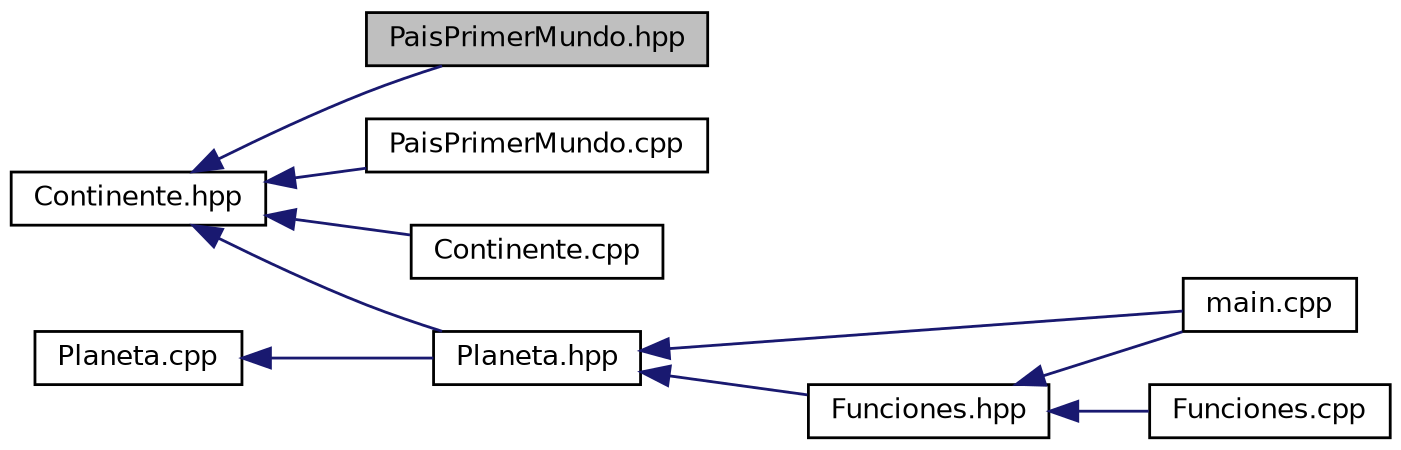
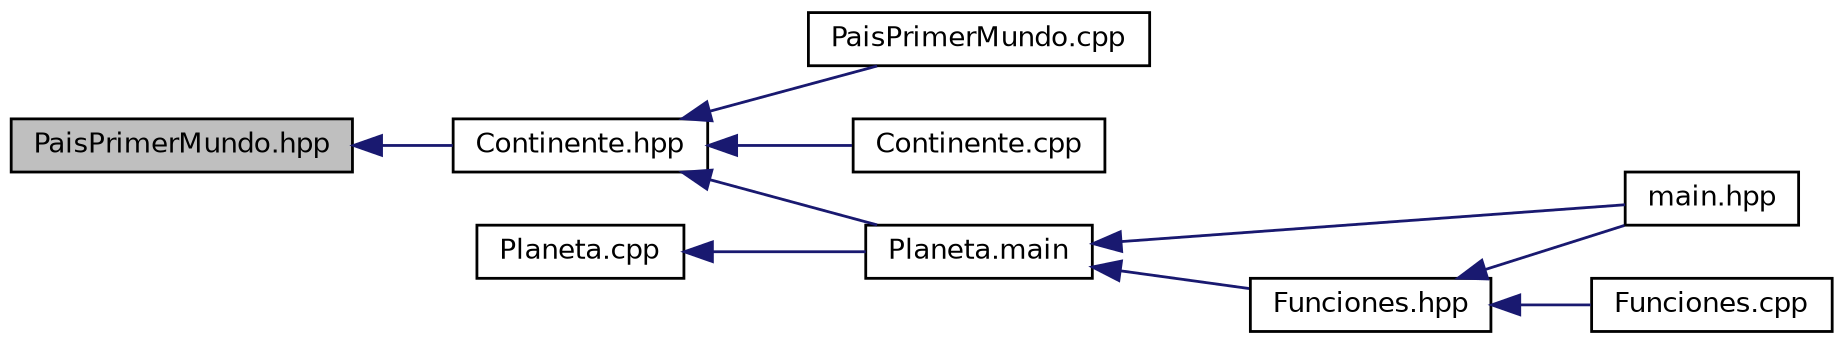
edge "PaisPrimerMundo.hpp" -> "Continente.hpp": reversed
node "main.cpp": label "main.cpp" -> "main.hpp"
node "Planeta.hpp": label "Planeta.hpp" -> "Planeta.main"
